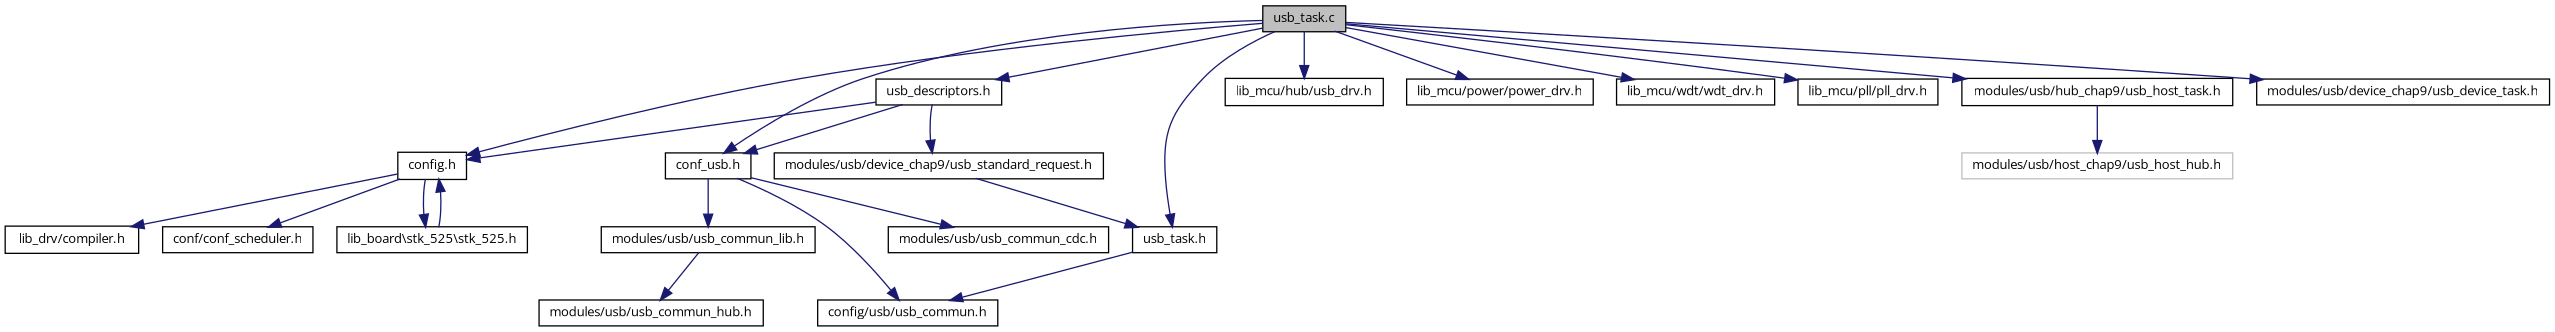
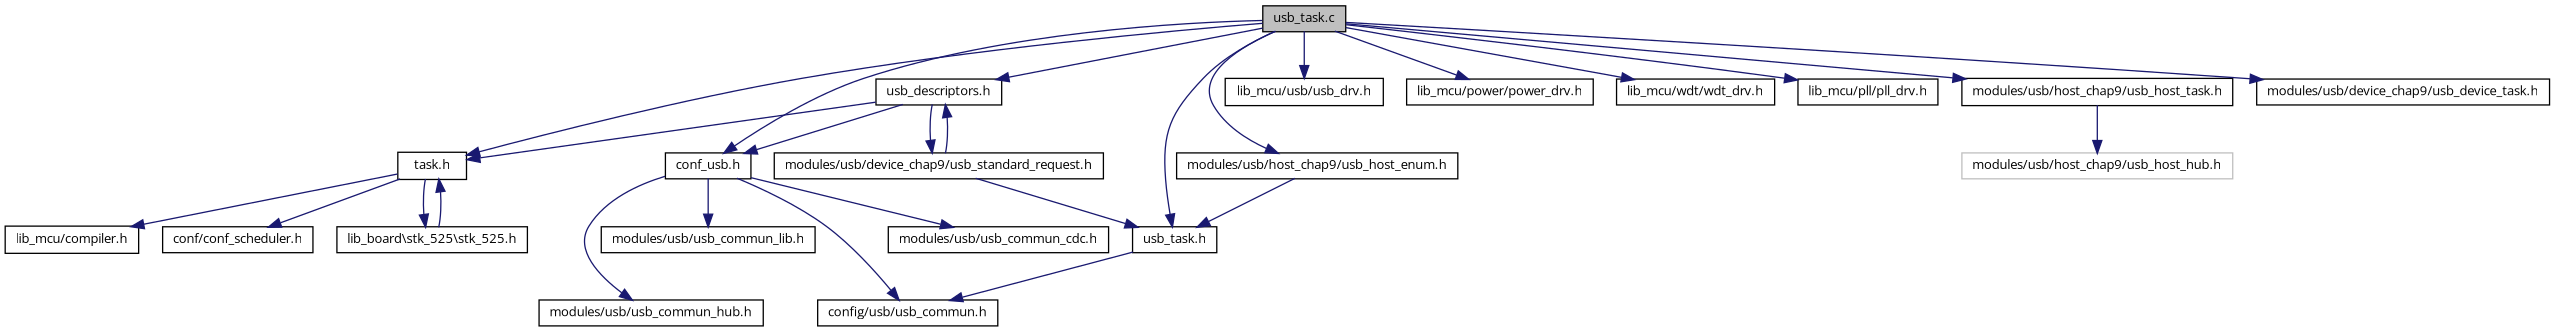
node "lib_mcu/hub/usb_drv.h": label "lib_mcu/hub/usb_drv.h" -> "lib_mcu/usb/usb_drv.h"
node "modules/usb/hub_chap9/usb_host_task.h": label "modules/usb/hub_chap9/usb_host_task.h" -> "modules/usb/host_chap9/usb_host_task.h"
edge "modules/usb/device_chap9/usb_standard_request.h" -> "usb_descriptors.h": added
node "config.h": label "config.h" -> "task.h"
node "modules/usb/host_chap9/usb_host_enum.h": added
node "lib_drv/compiler.h": label "lib_drv/compiler.h" -> "lib_mcu/compiler.h"
edge "modules/usb/usb_commun_lib.h" -> "modules/usb/usb_commun_hub.h": now "conf_usb.h" -> "modules/usb/usb_commun_hub.h"
